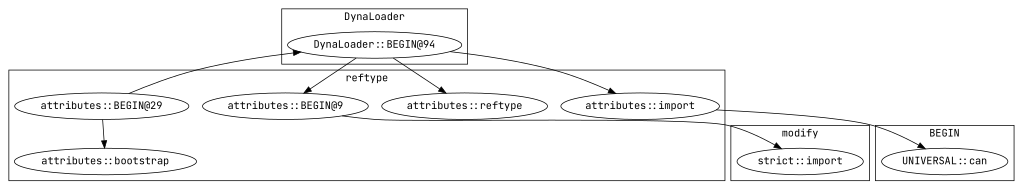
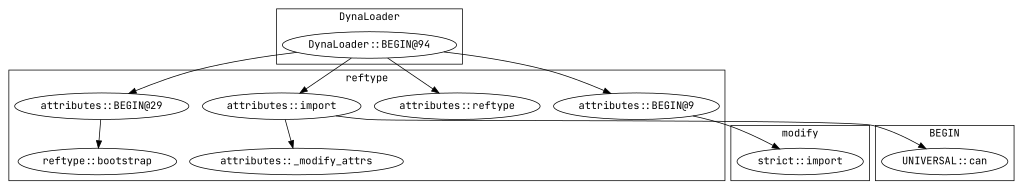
edge "attributes::BEGIN@29" -> "DynaLoader::BEGIN@94": reversed
node "attributes::bootstrap": label "attributes::bootstrap" -> "reftype::bootstrap"
node "attributes::_modify_attrs": added
